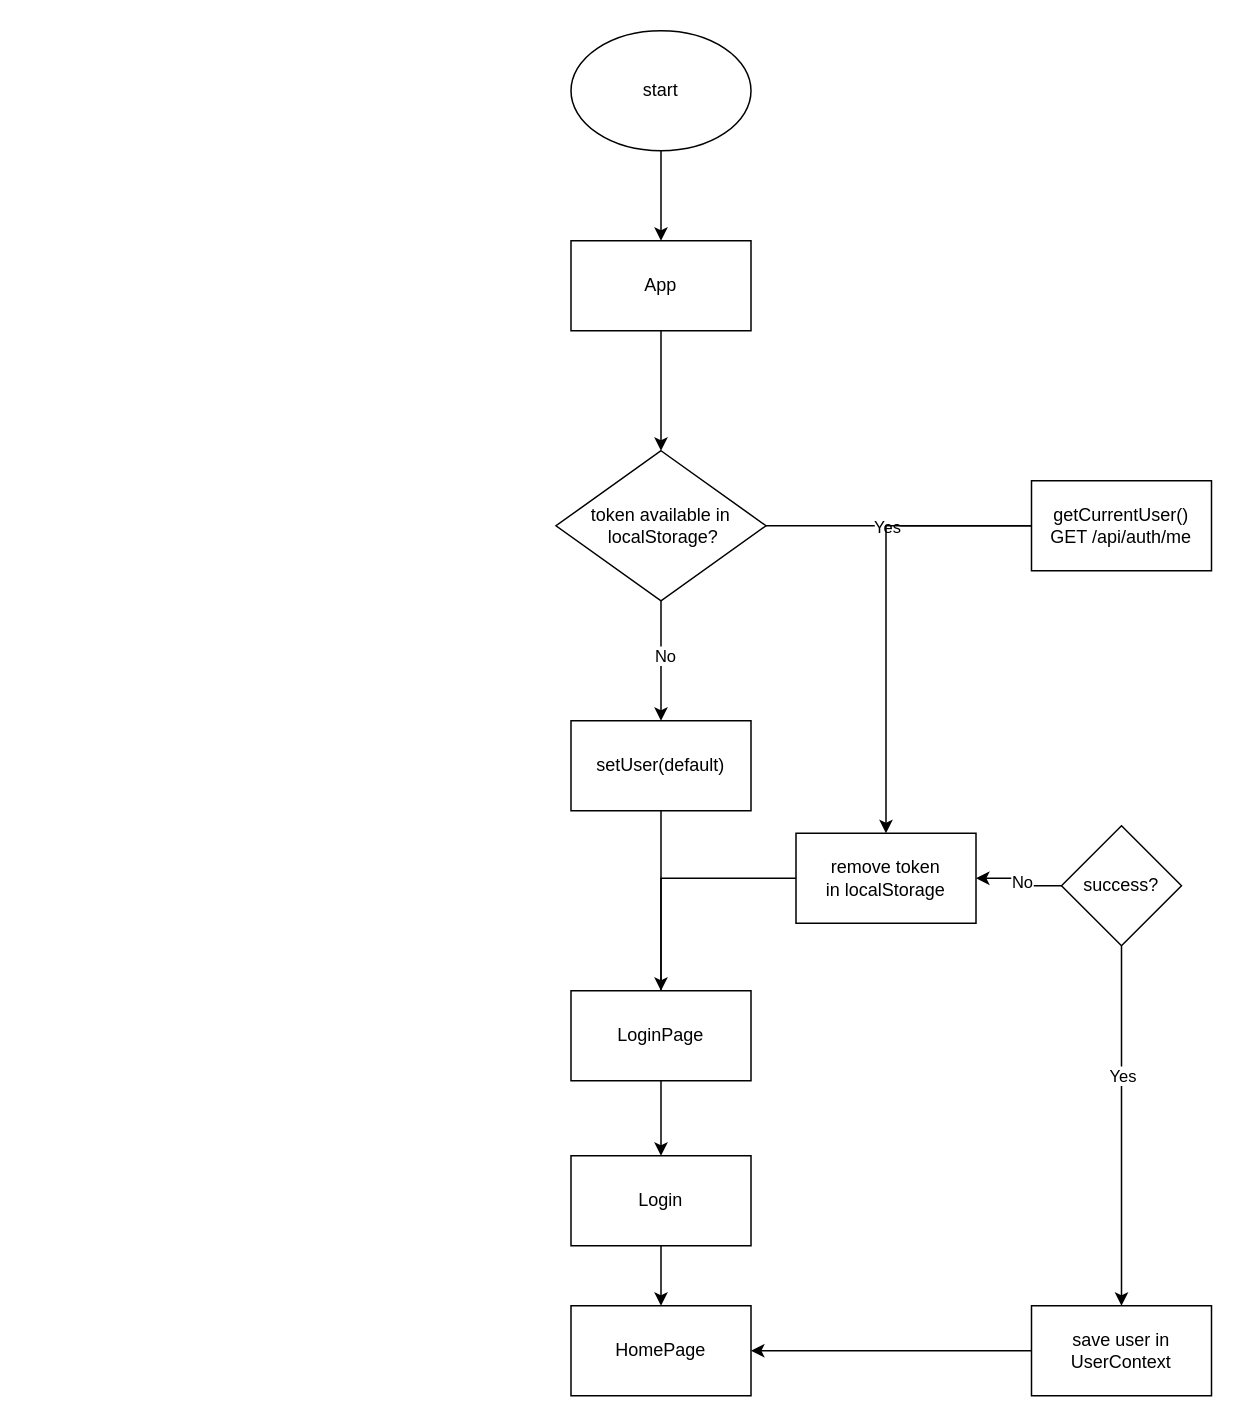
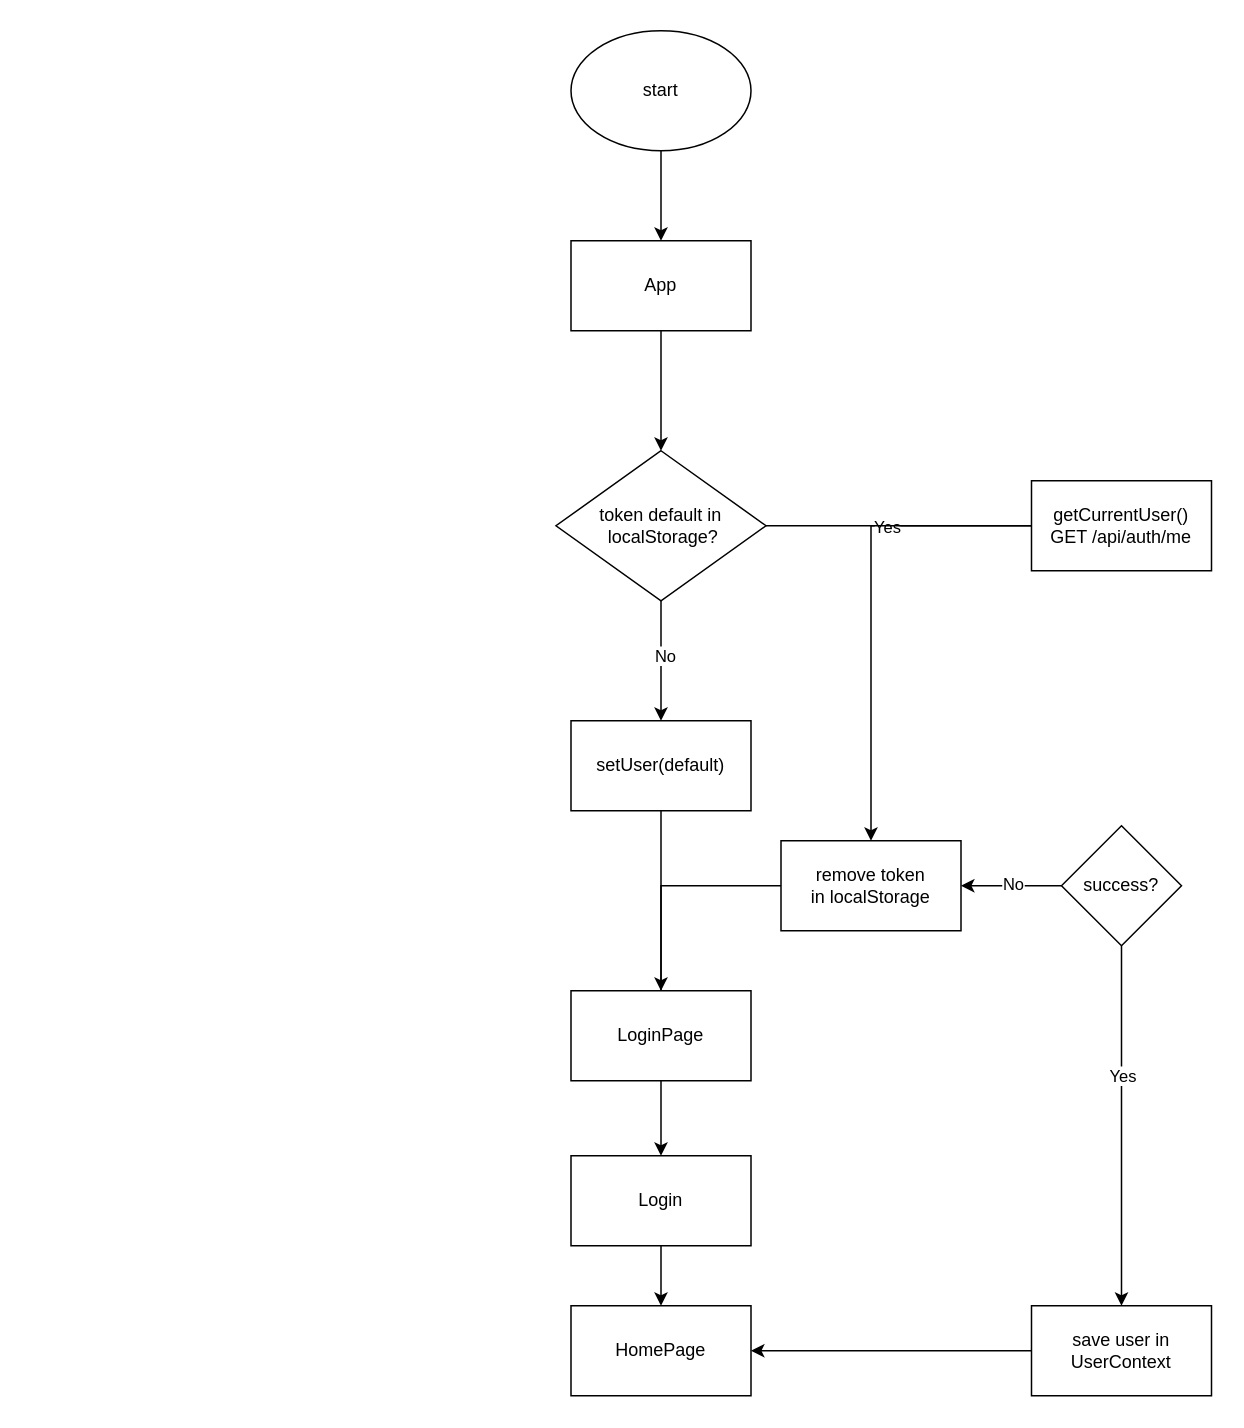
node "token available in localStorage?": label "token available in localStorage?" -> "token default in localStorage?"
node "remove token in localStorage": moved (886, 878) -> (871, 886)
